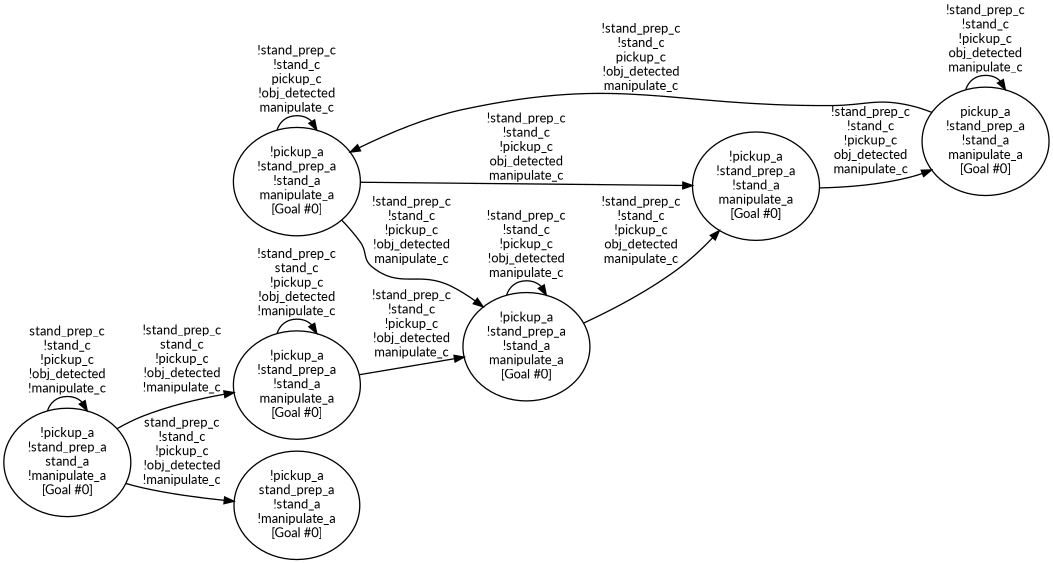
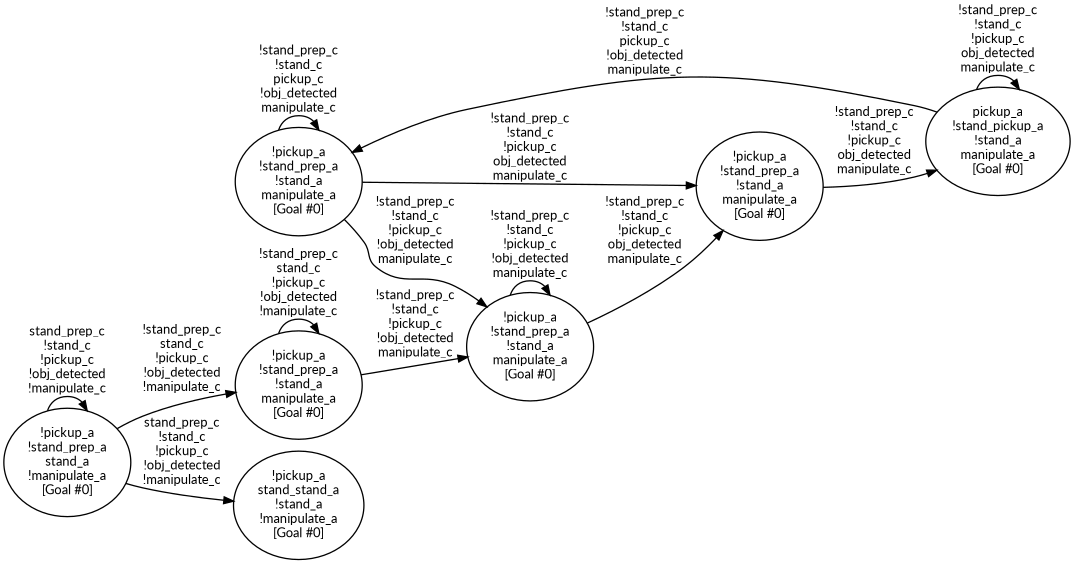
node "pickup_a !stand_prep_a !stand_a manipulate_a [Goal #0]": label "pickup_a !stand_prep_a !stand_a manipulate_a [Goal #0]" -> "pickup_a !stand_pickup_a !stand_a manipulate_a [Goal #0]"
node "!pickup_a stand_prep_a !stand_a !manipulate_a [Goal #0]": label "!pickup_a stand_prep_a !stand_a !manipulate_a [Goal #0]" -> "!pickup_a stand_stand_a !stand_a !manipulate_a [Goal #0]"
